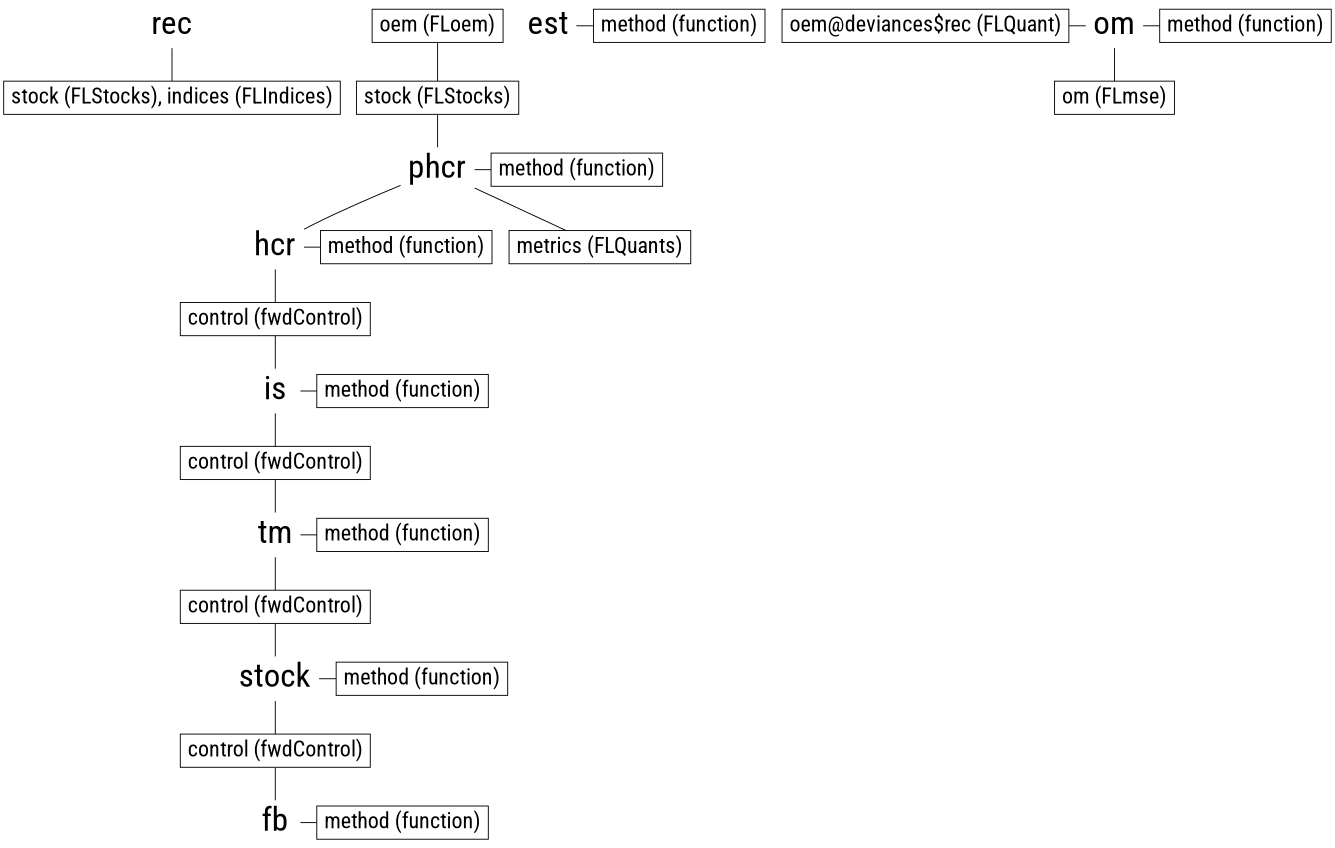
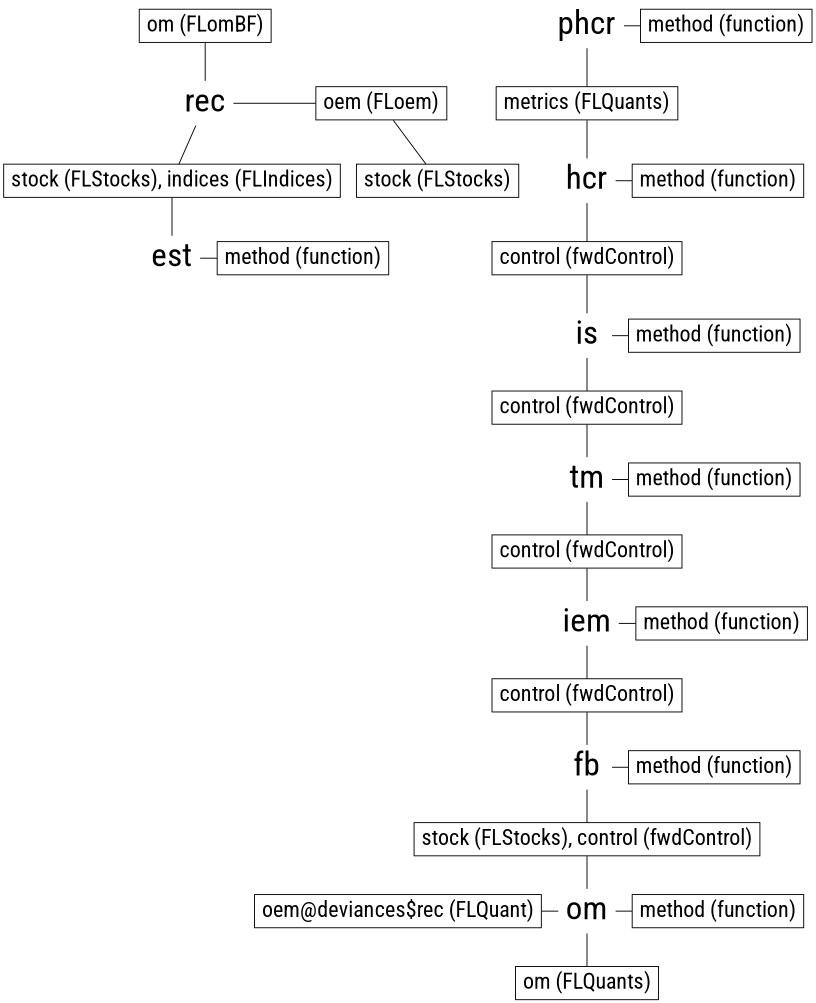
node "om (FLomBF)": added
node "om (FLmse)": label "om (FLmse)" -> "om (FLQuants)"
edge "rec" -- "oem (FLoem)": added
edge "stock (FLStocks)" -- "phcr": removed
edge "phcr" -- "hcr": now "metrics (FLQuants)" -- "hcr"
edge "stock (FLStocks), indices (FLIndices)" -- "est": added
node "stock": label "stock" -> "iem"
node "stock (FLStocks), control (fwdControl)": added
